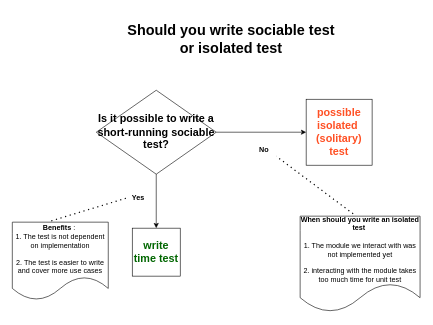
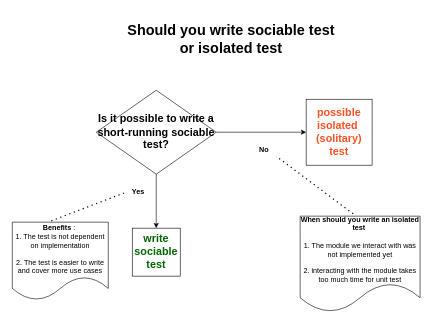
node "Yes": moved (138, 198) -> (138, 192)
node "write time test": label "write time test" -> "write sociable test"
